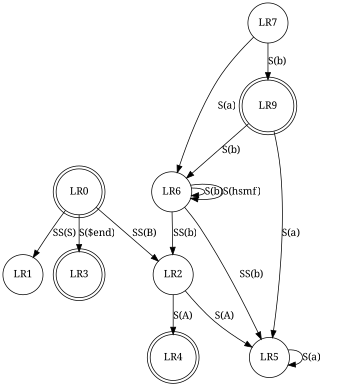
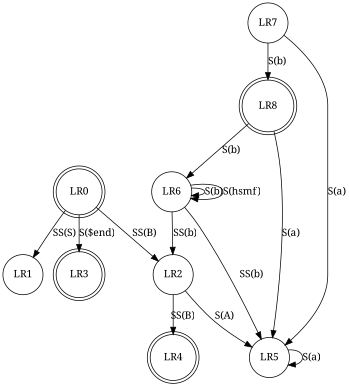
edge "LR7" -> "LR6": now "LR7" -> "LR5"
node "LR9": label "LR9" -> "LR8"
edge "LR2" -> "LR4": label "S(A)" -> "SS(B)"
